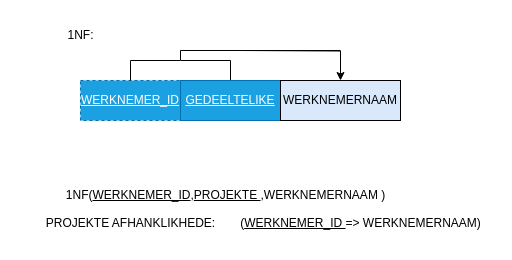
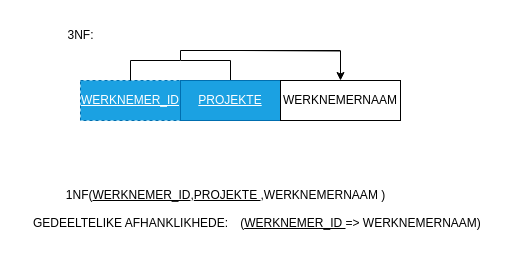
node "1NF:": label "1NF:" -> "3NF:"
node "GEDEELTELIKE": label "GEDEELTELIKE" -> "PROJEKTE"
node "WERKNEMERNAAM": fillcolor #dae8fc -> #ffffff
node "PROJEKTE AFHANKLIKHEDE:": label "PROJEKTE AFHANKLIKHEDE:" -> "GEDEELTELIKE AFHANKLIKHEDE:"
